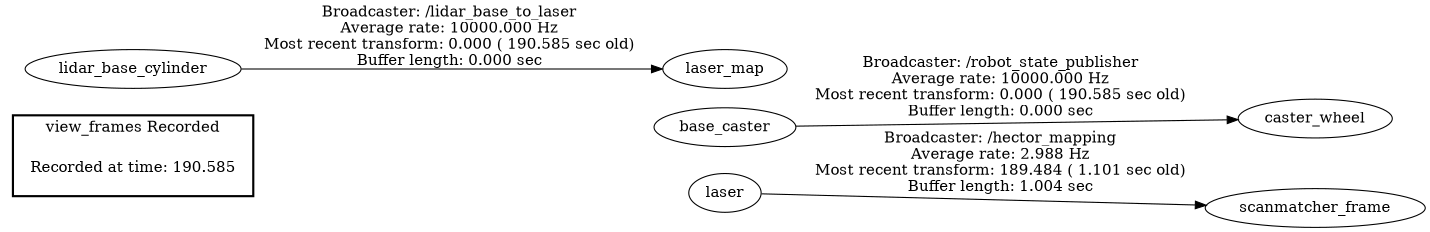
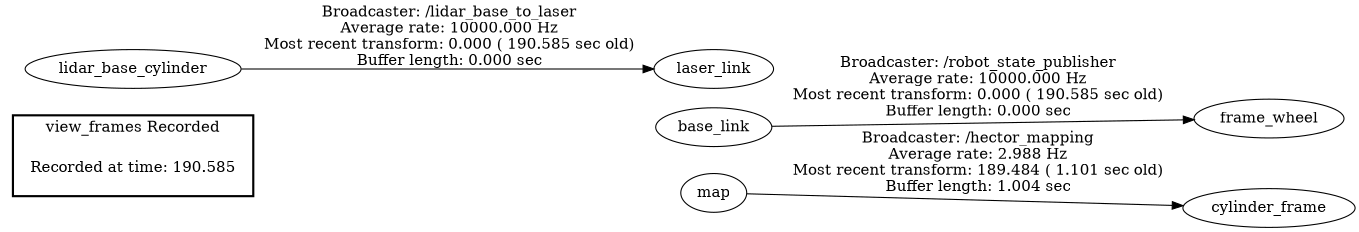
node "laser_map": label "laser_map" -> "laser_link"
node "caster_wheel": label "caster_wheel" -> "frame_wheel"
node "base_caster": label "base_caster" -> "base_link"
node "laser": label "laser" -> "map"
node "scanmatcher_frame": label "scanmatcher_frame" -> "cylinder_frame"
